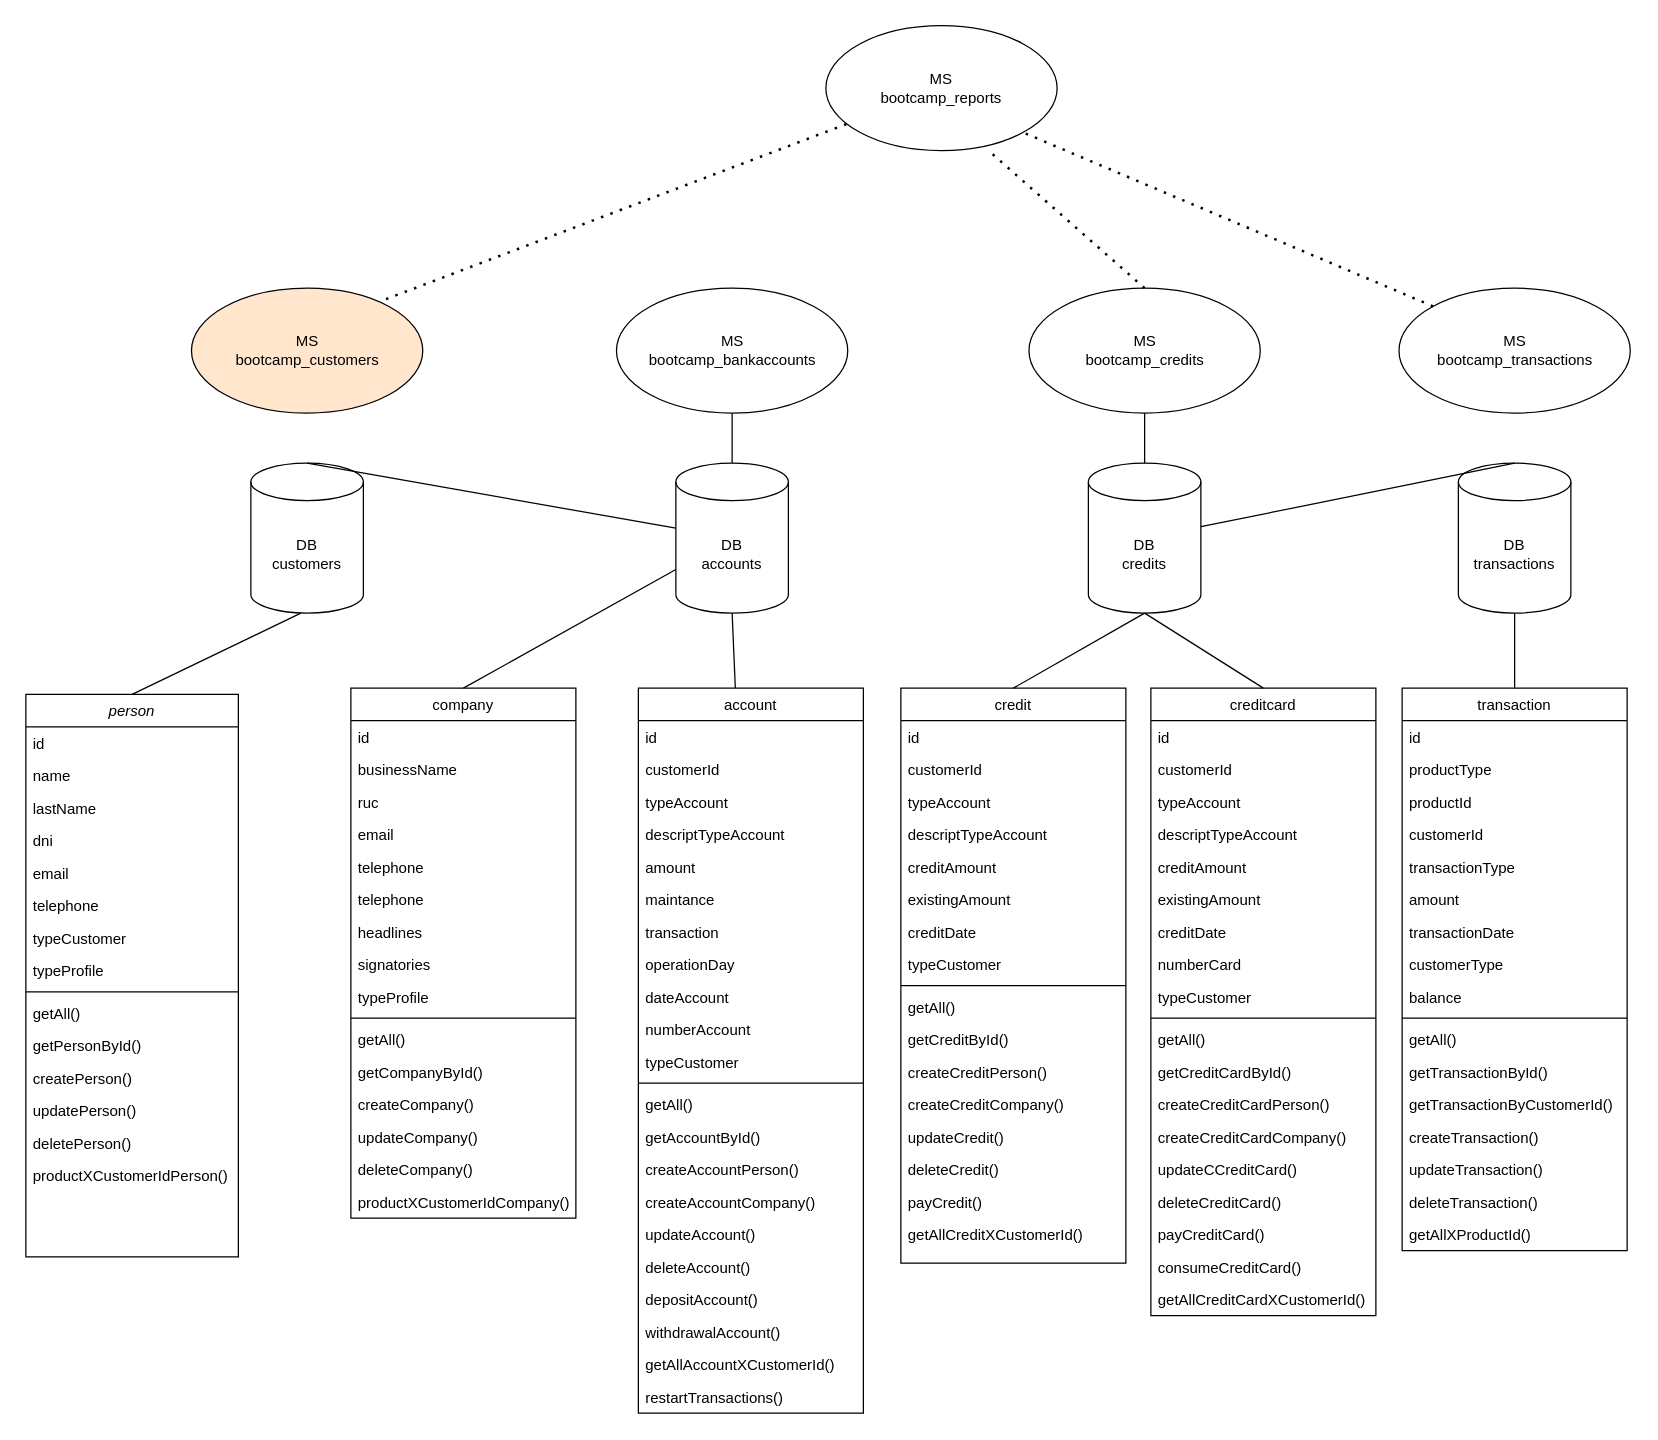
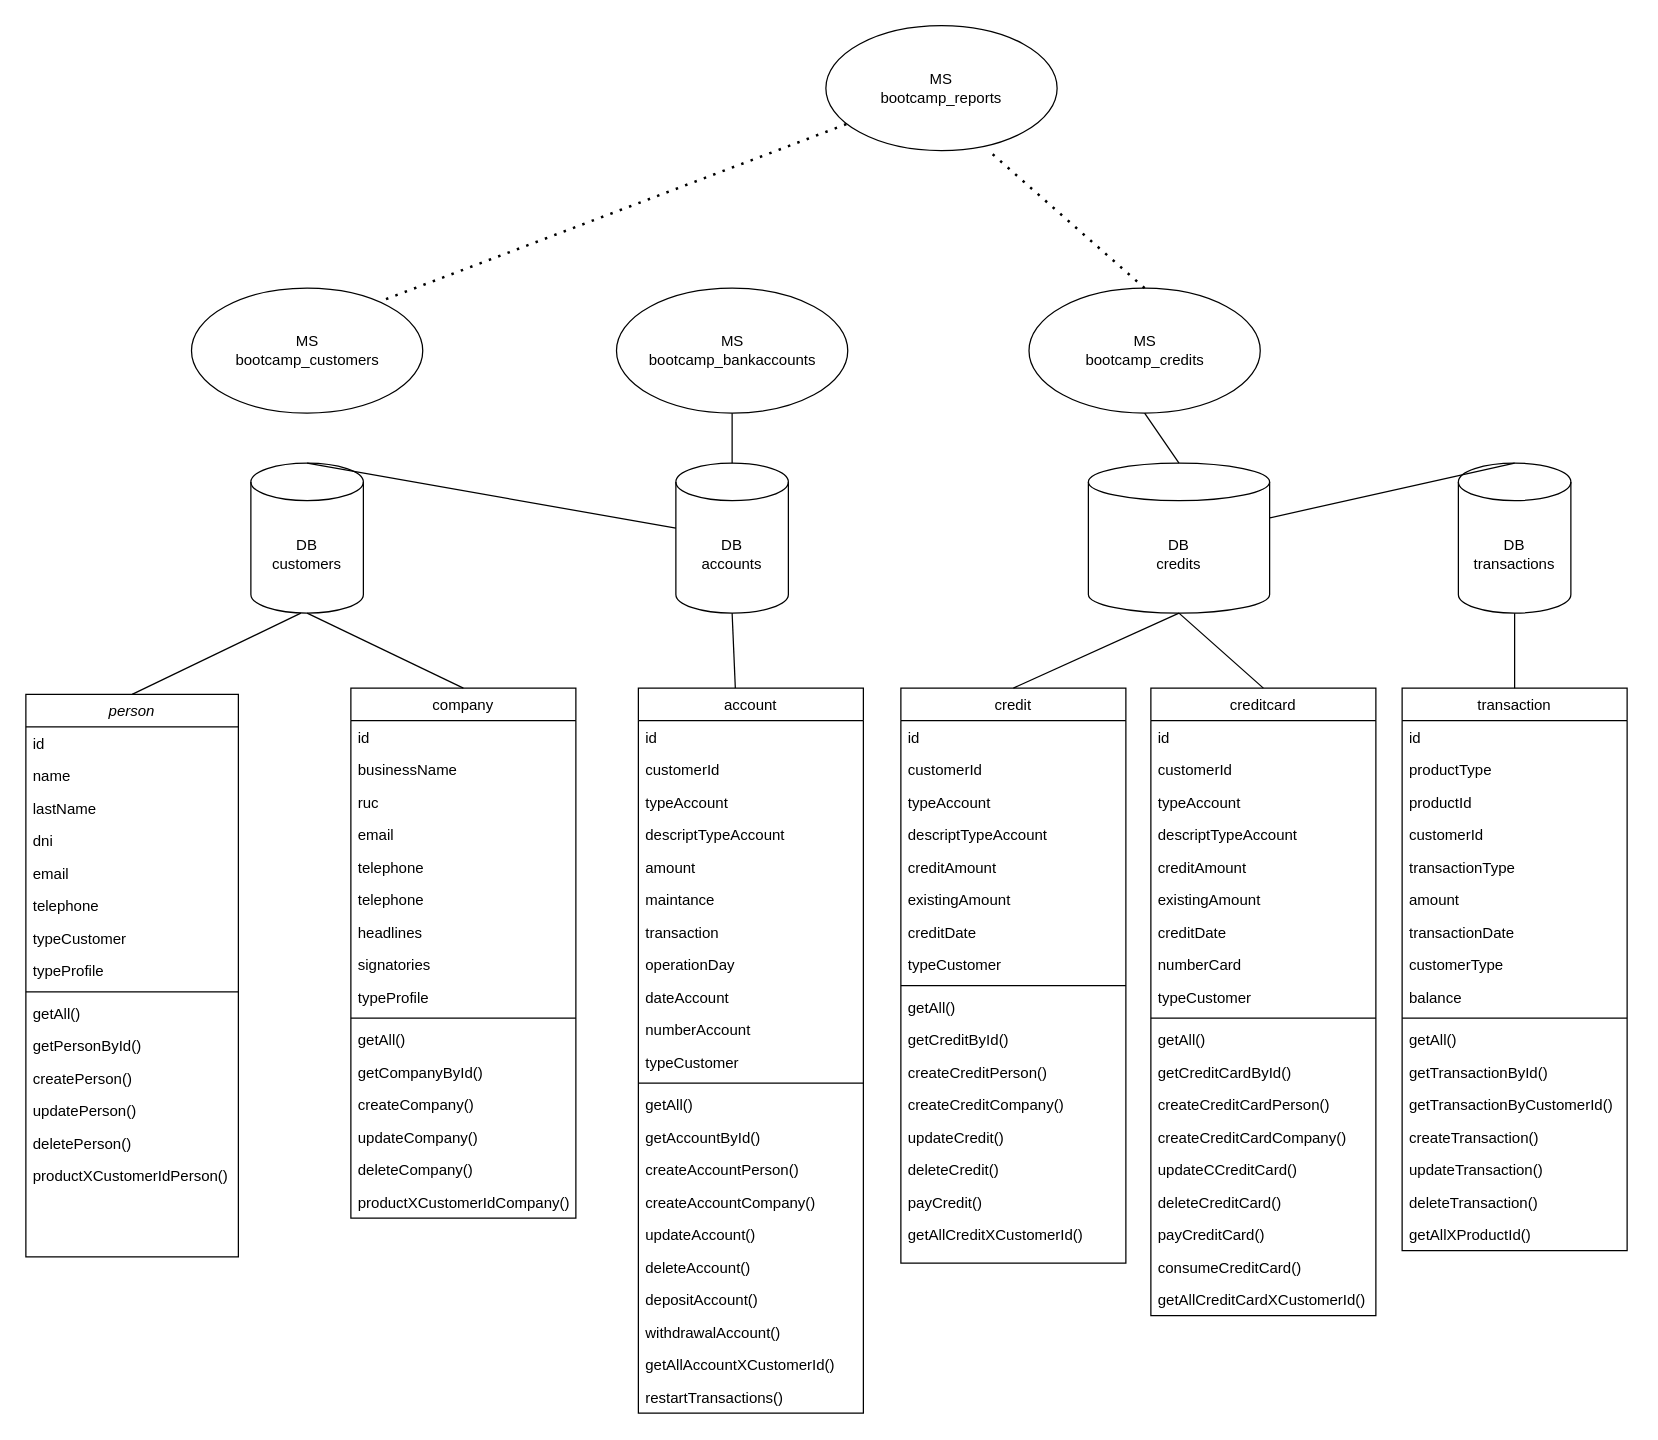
edge "MS bootcamp_reports" -- "MS bootcamp_transactions": removed
node "MS bootcamp_customers": fillcolor #ffe6cc -> #ffffff
node "MS bootcamp_transactions": removed
node "DB credits": size 113x150 -> 181x150
edge "DB accounts" -- "company": now "DB customers" -- "company"
